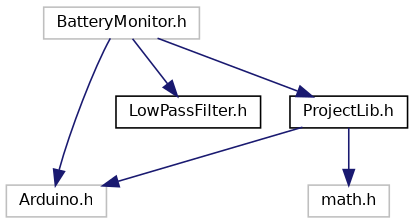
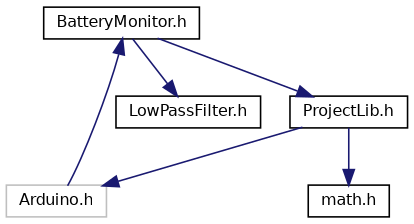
node "BatteryMonitor.h": color grey75 -> black
edge "BatteryMonitor.h" -> "Arduino.h": reversed
node "math.h": color grey75 -> black
